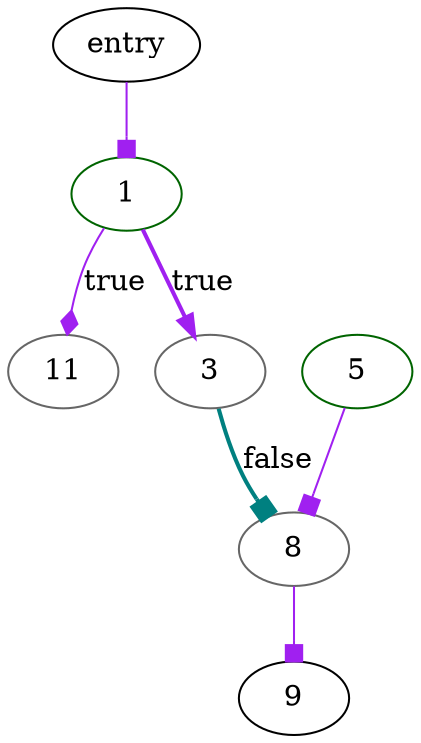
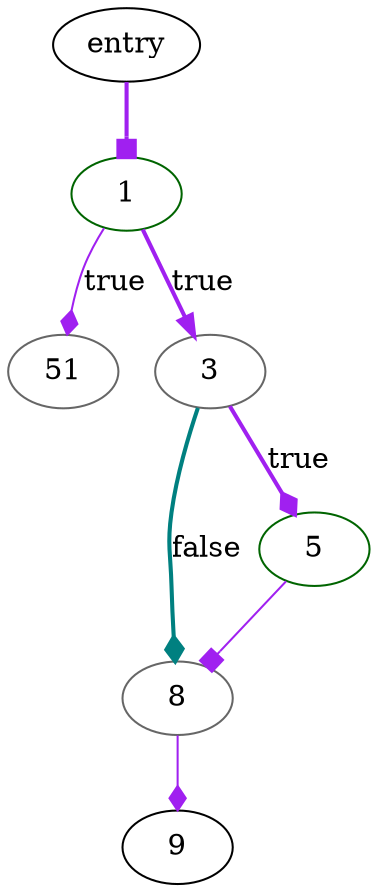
edge "entry" -> "1": style solid -> bold
node "11": label "11" -> "51"
edge "3" -> "5": added, label "true"
edge "3" -> "8": arrowhead box -> diamond
edge "8" -> "9": arrowhead box -> diamond
